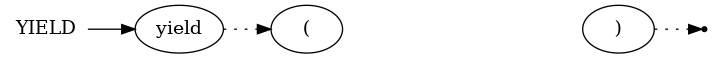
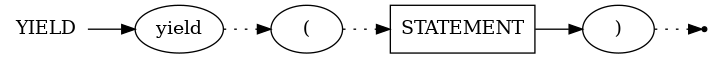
node "STATEMENT": added
